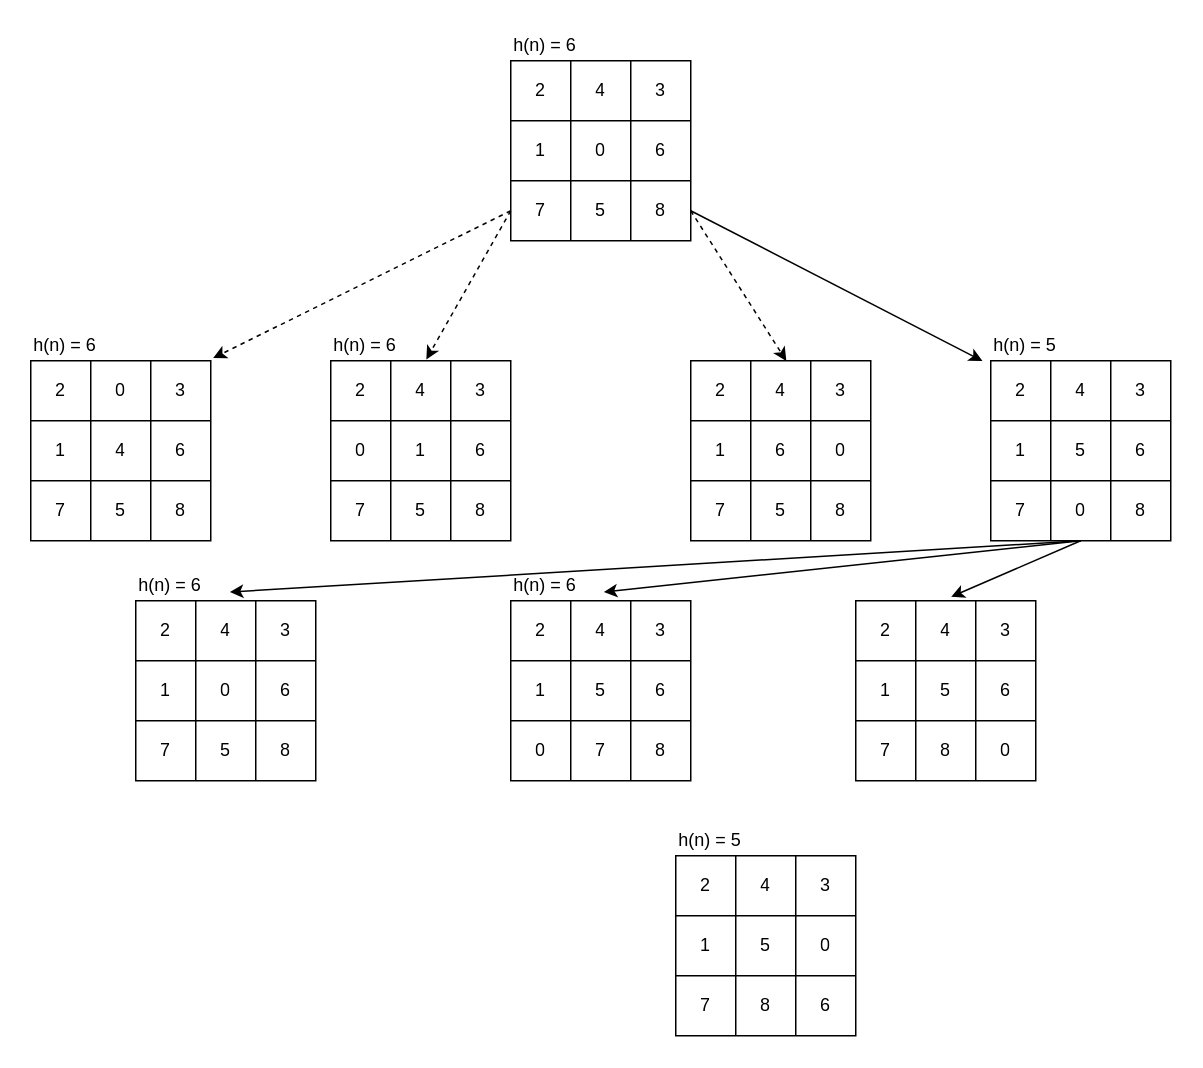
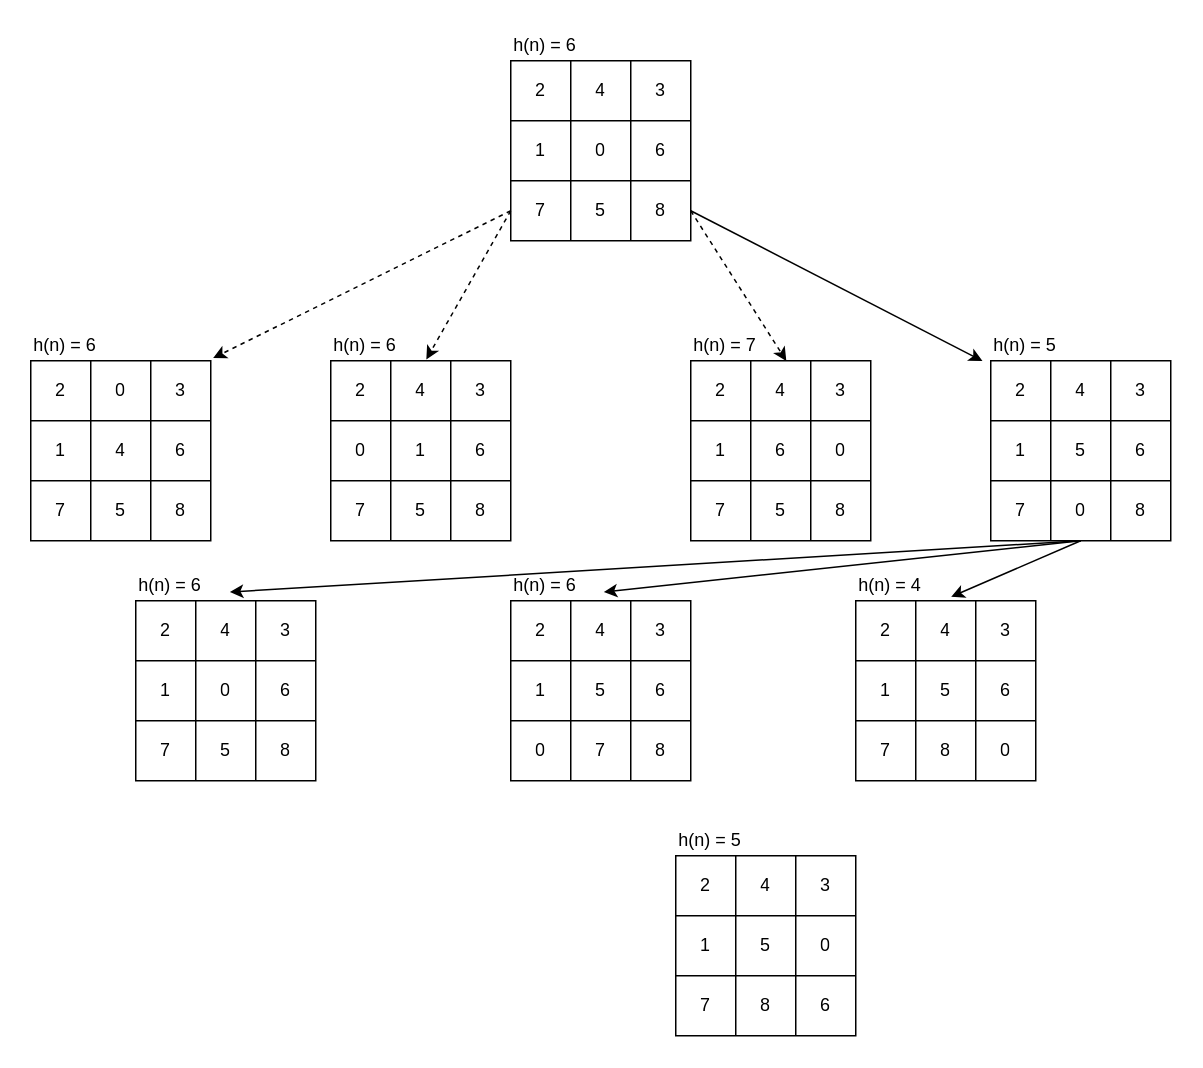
node "h(n) = 7": added
node "h(n) = 4": added
